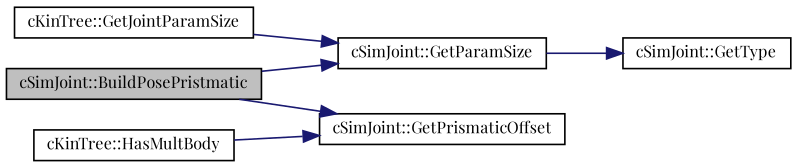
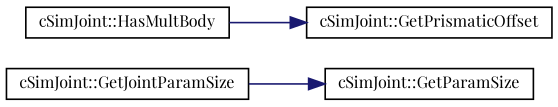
node "cKinTree::GetJointParamSize": label "cKinTree::GetJointParamSize" -> "cSimJoint::GetJointParamSize"
node "cSimJoint::GetType": removed
node "cSimJoint::BuildPosePristmatic": removed
node "cKinTree::HasMultBody": label "cKinTree::HasMultBody" -> "cSimJoint::HasMultBody"
